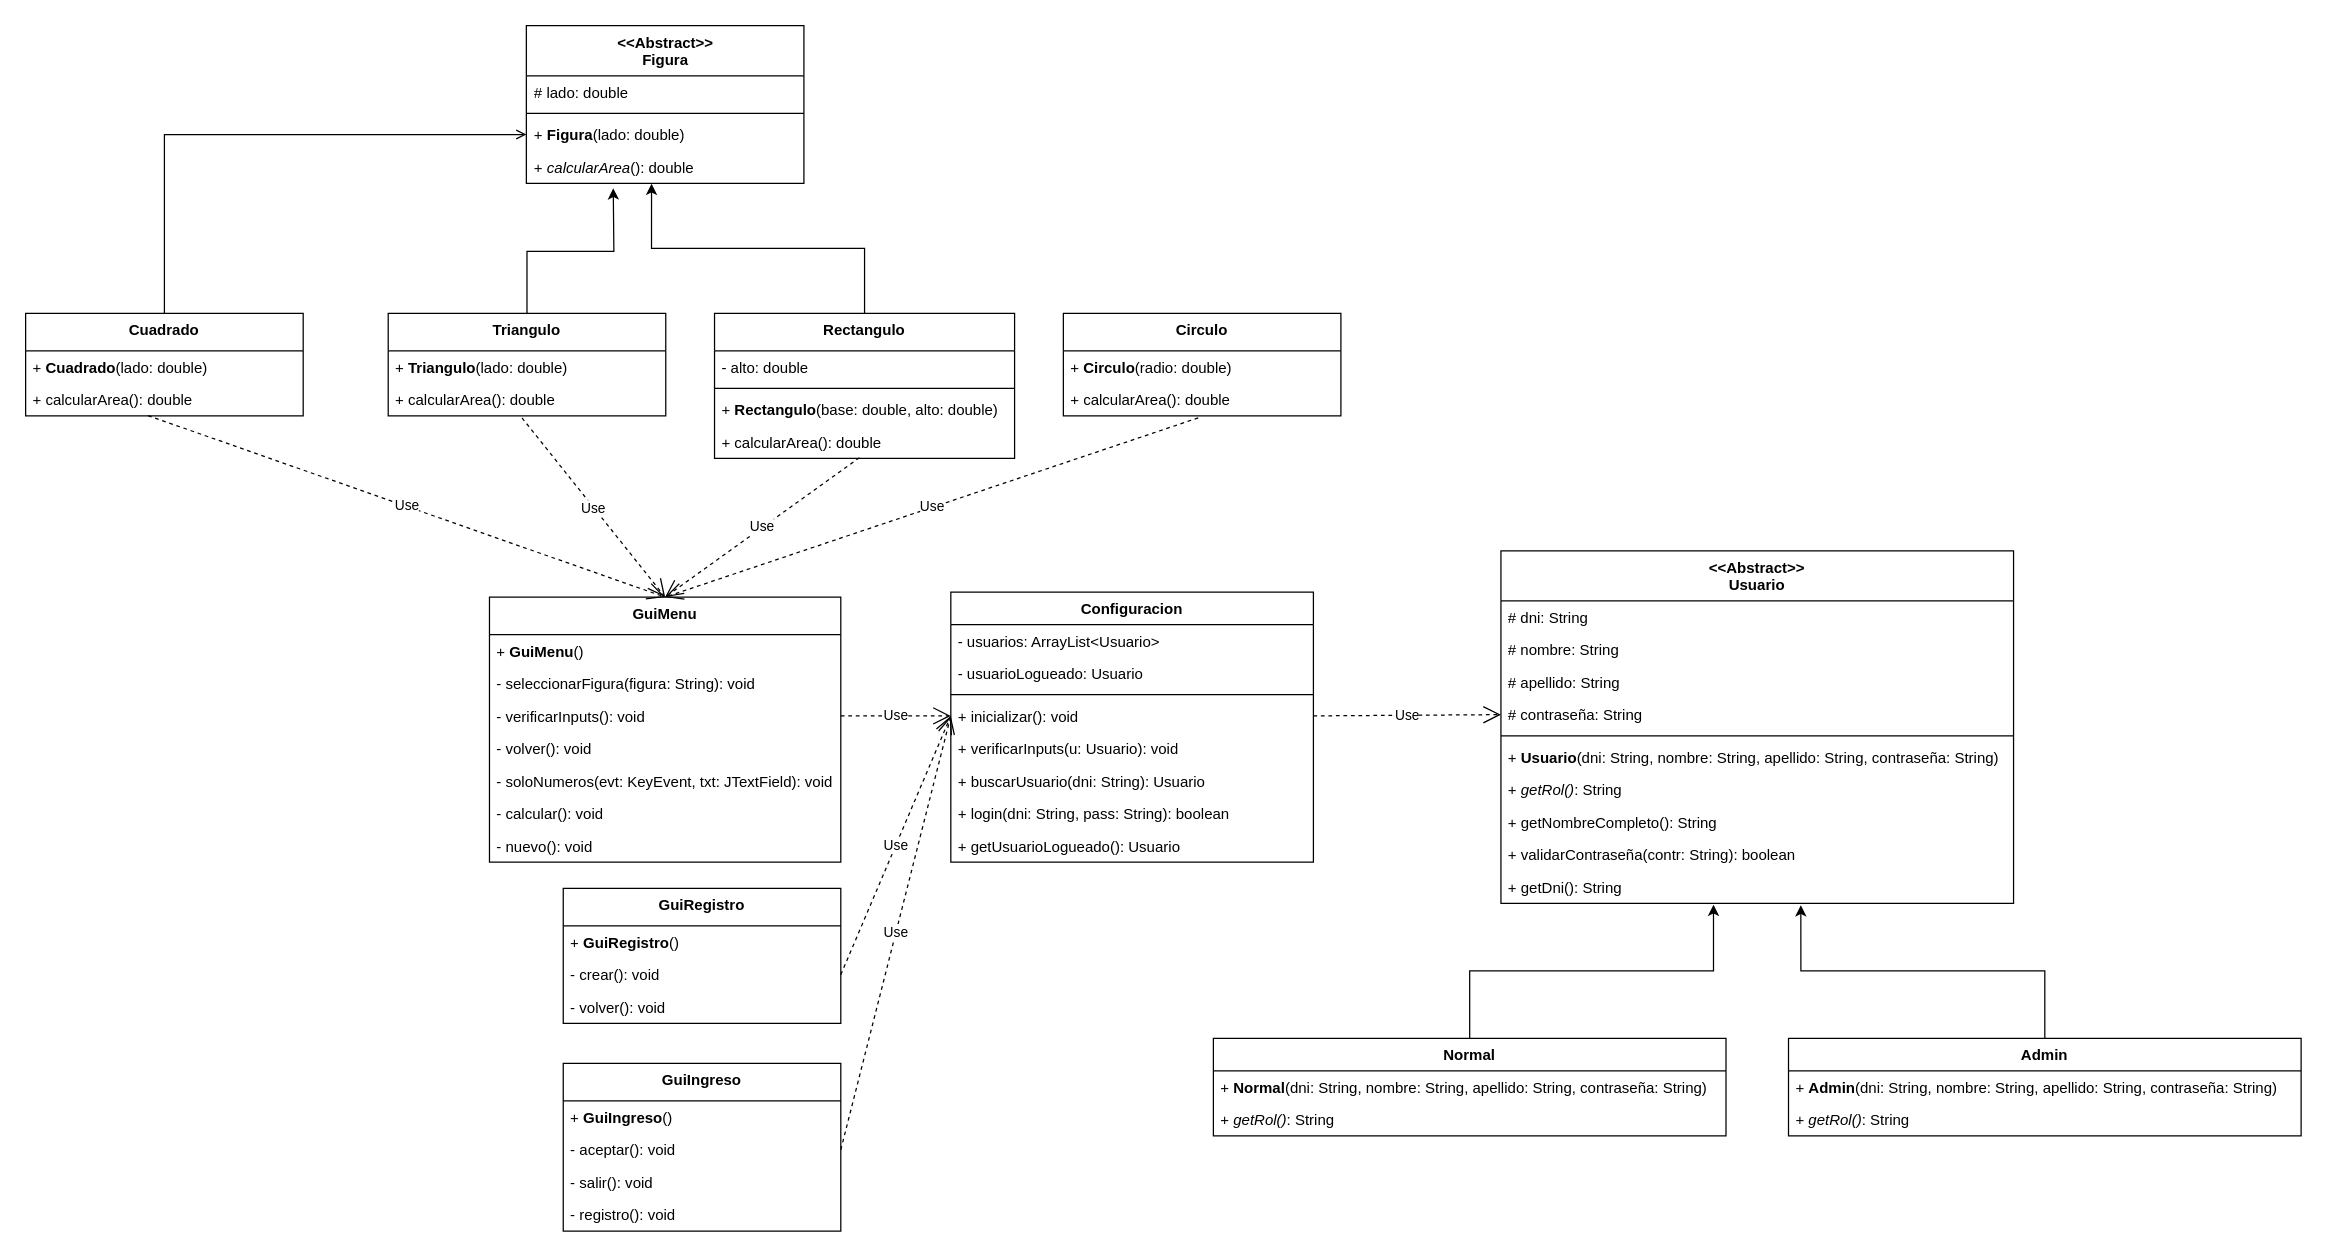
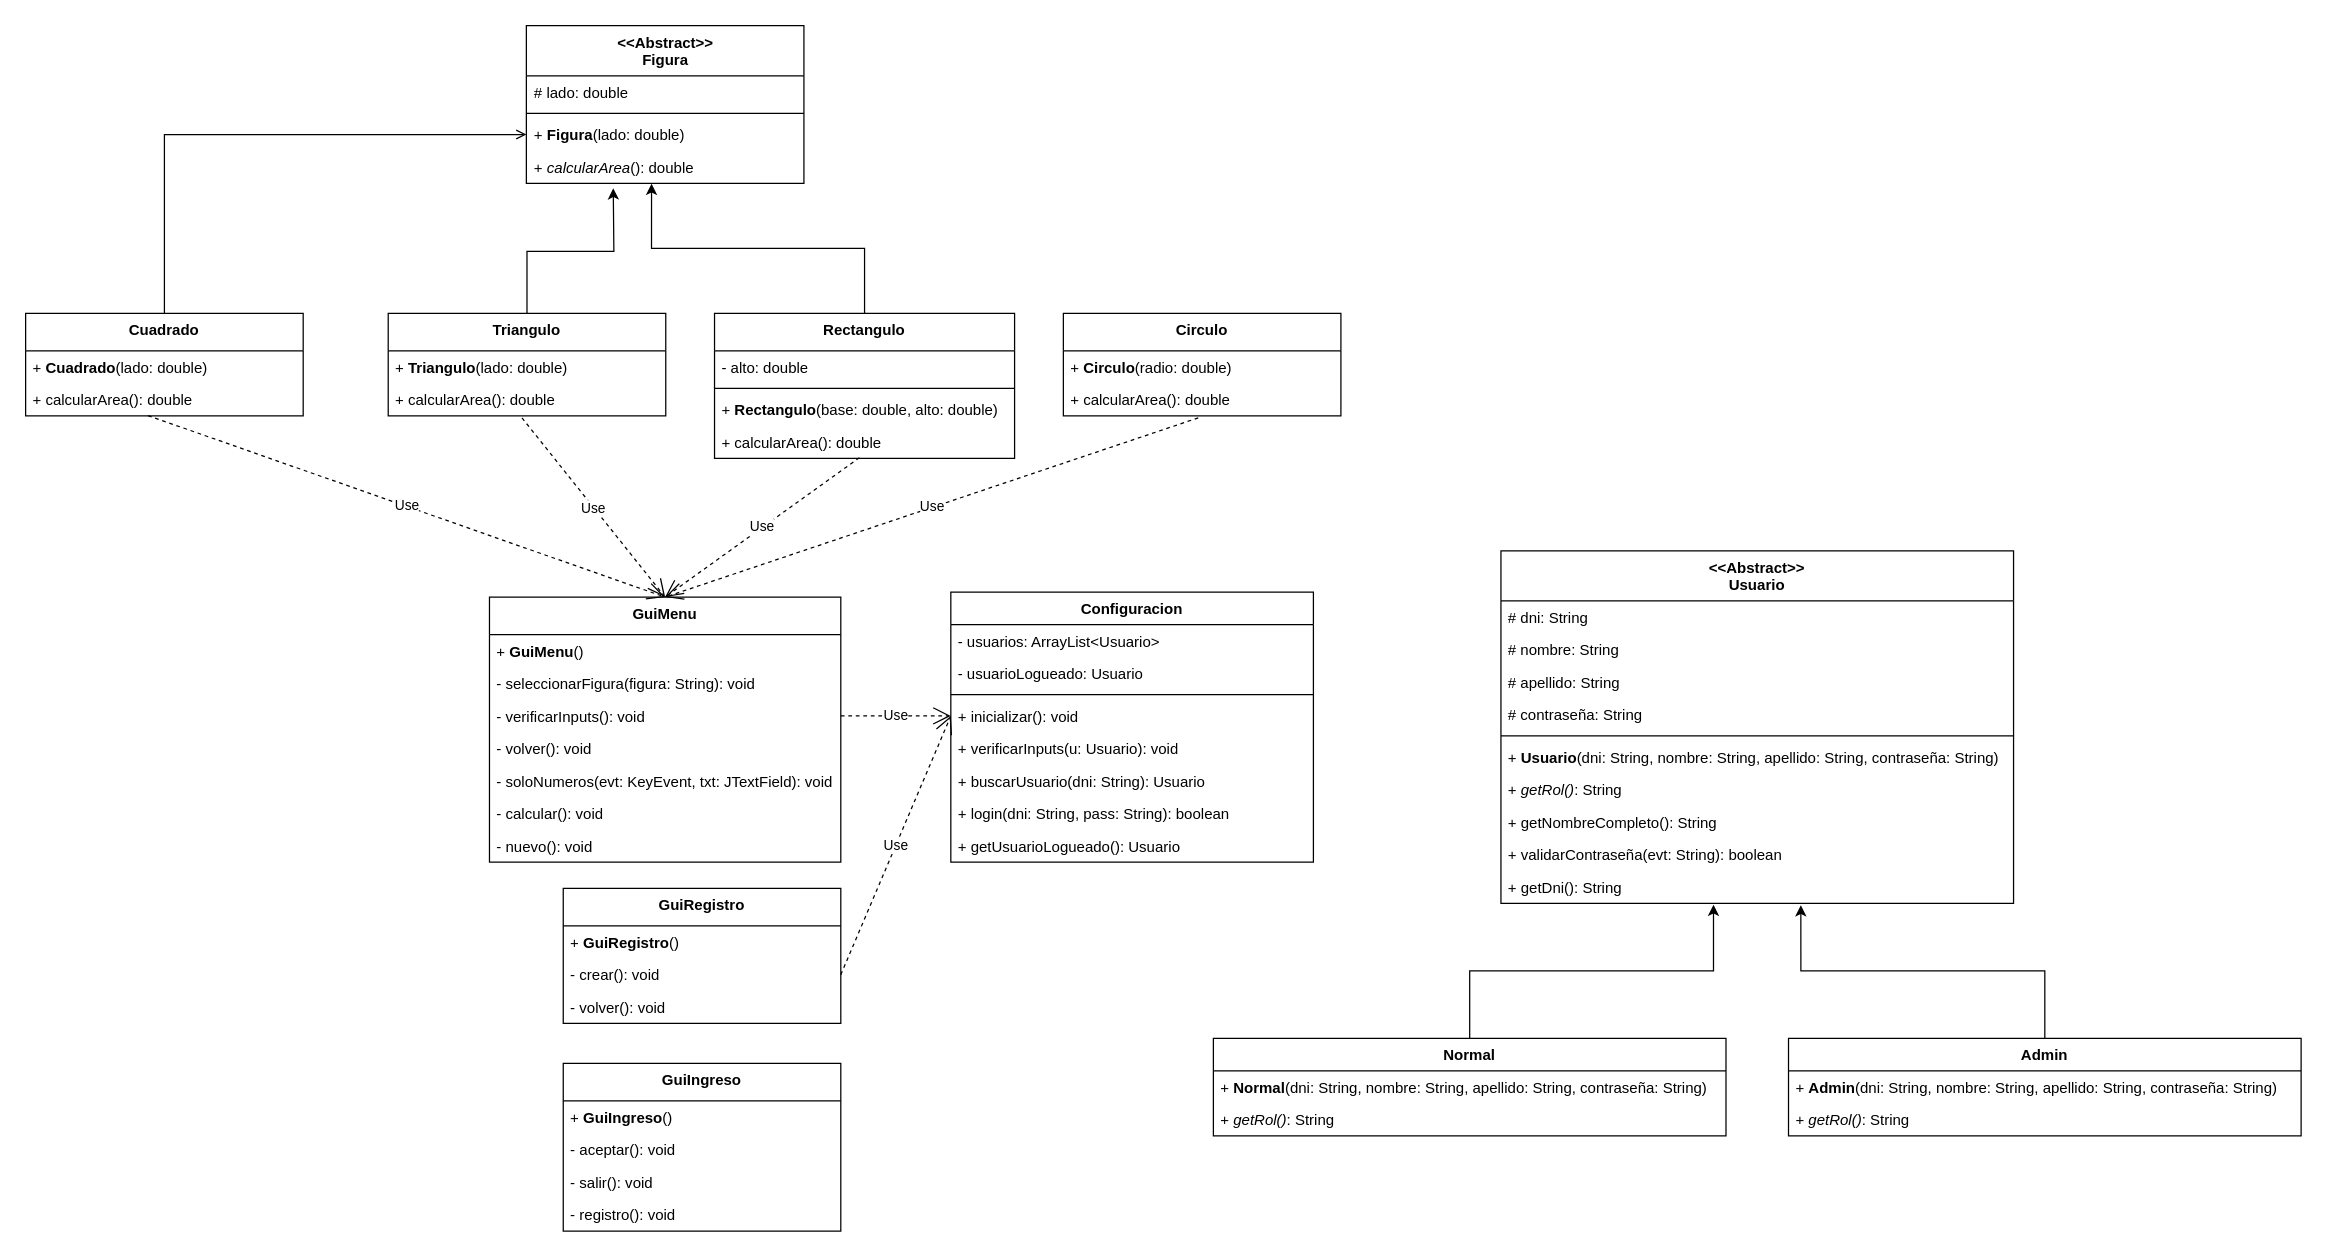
edge "+ inicializar(): void" -> "# contraseña: String": removed, label "Use"
node "+ validarContraseña(contr: String): boolean": label "+ validarContraseña(contr: String): boolean" -> "+ validarContraseña(evt: String): boolean"
edge "- aceptar(): void" -> "+ inicializar(): void": removed, label "Use"
